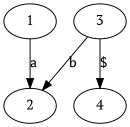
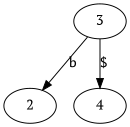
node "1": removed
